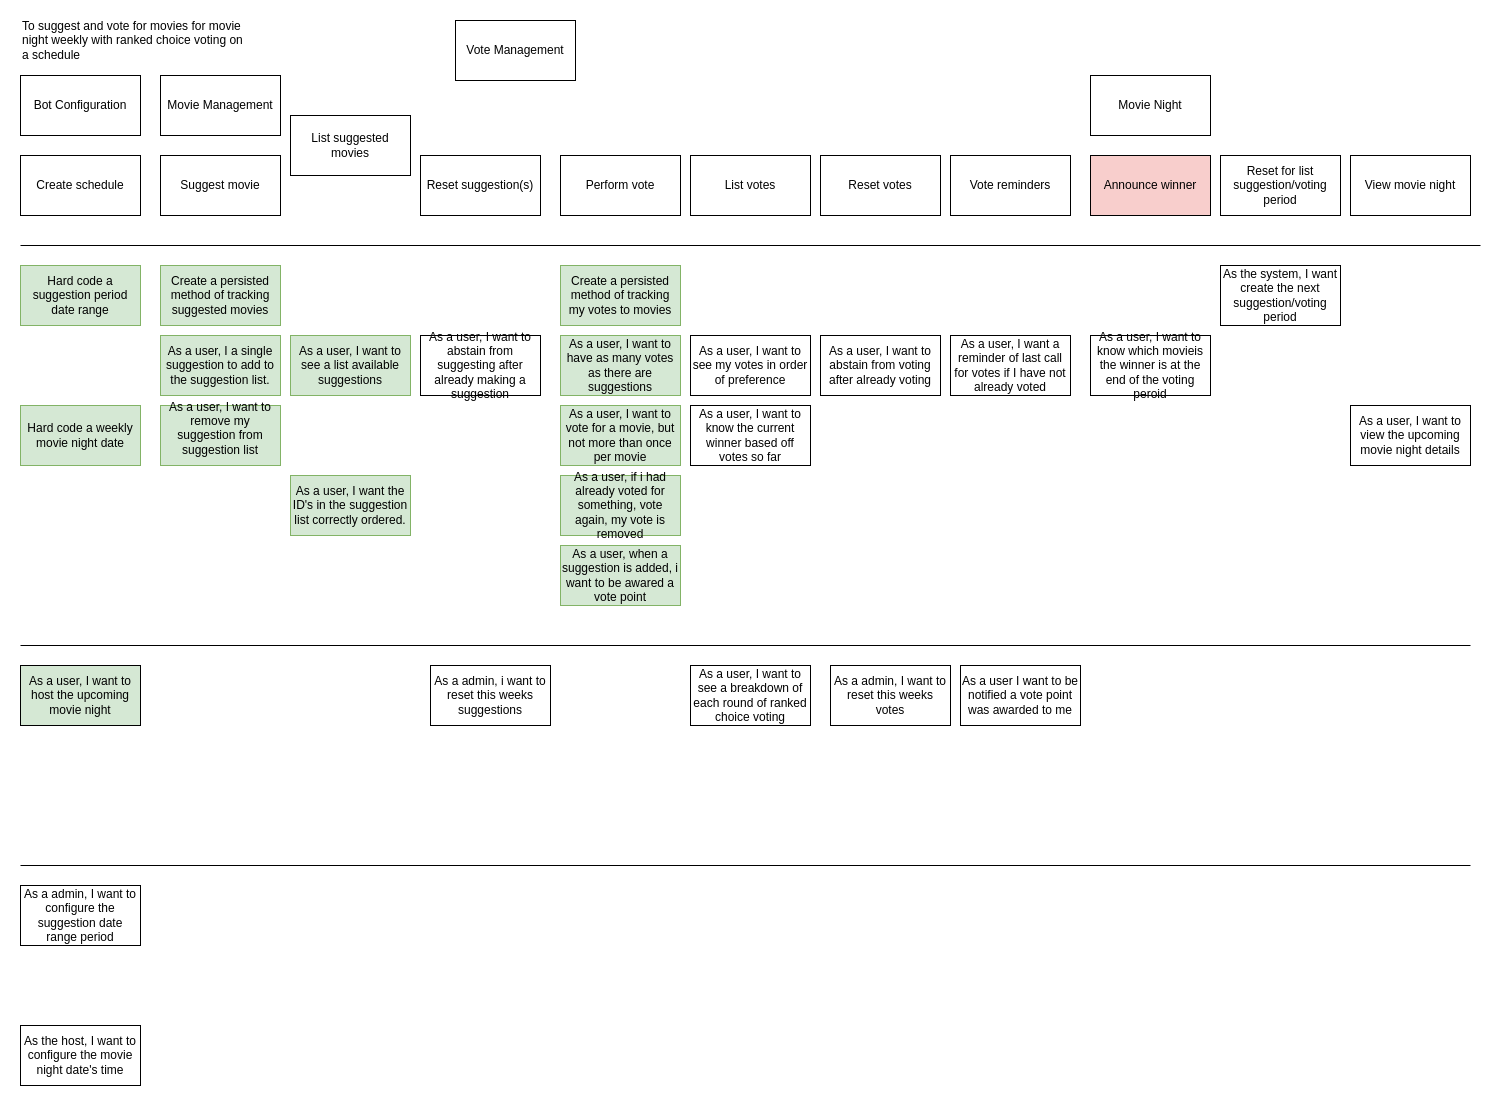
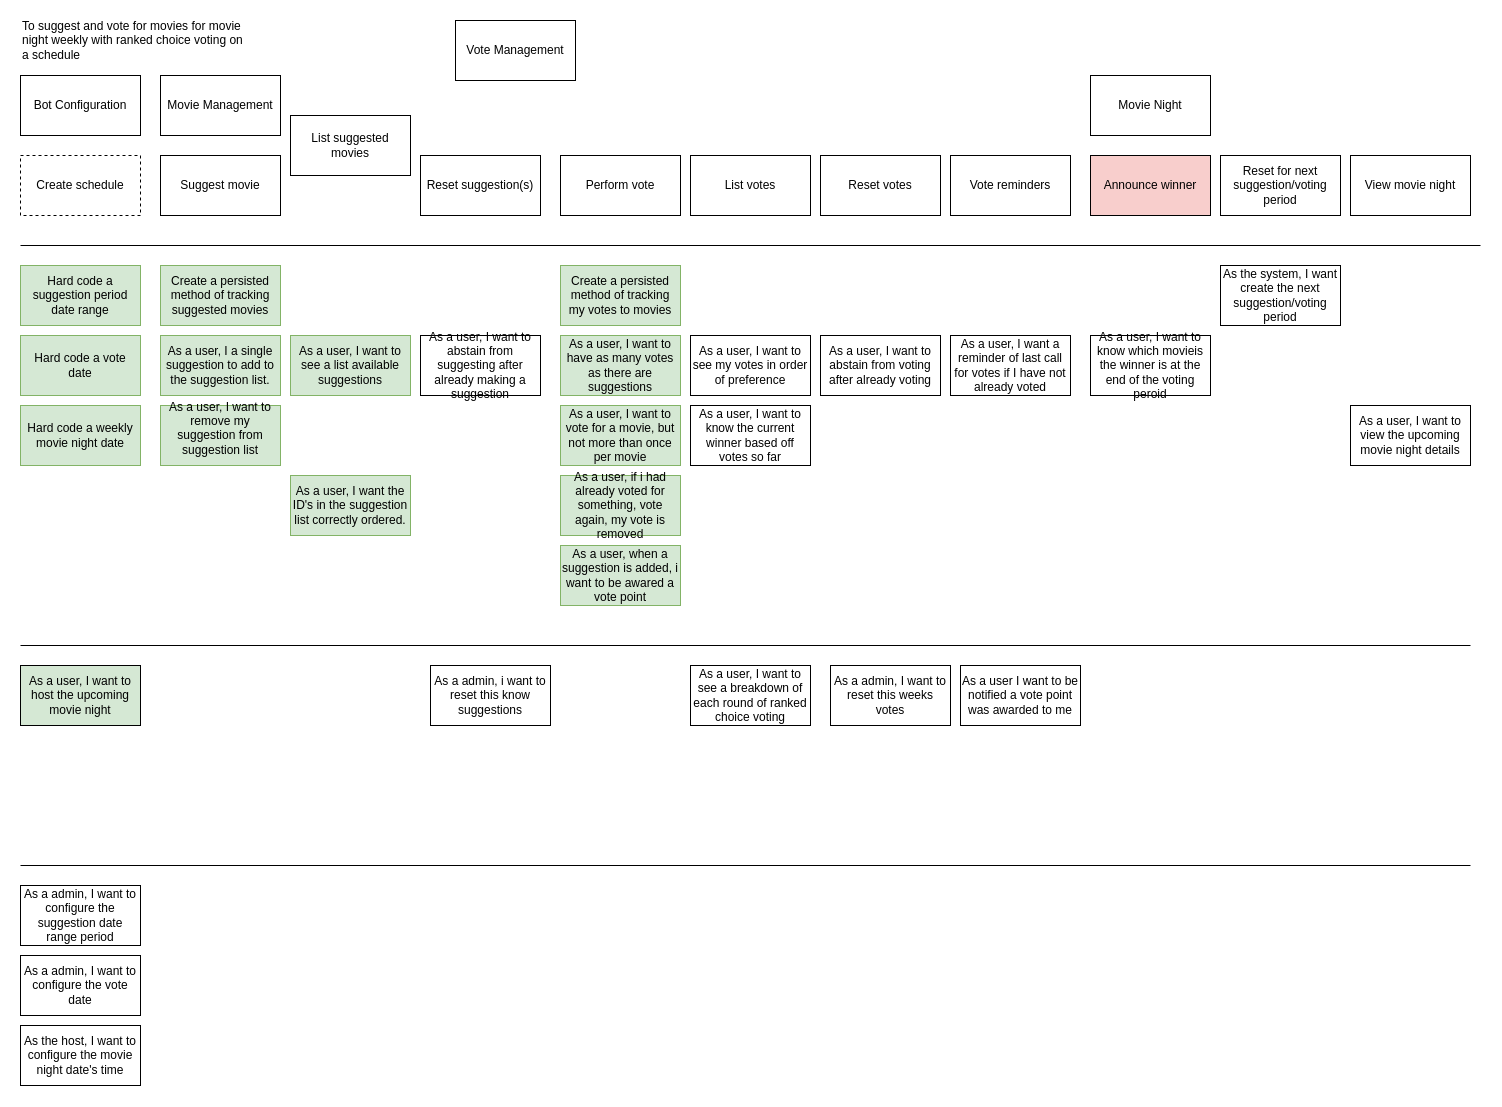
node "Create schedule": style solid -> dashed
node "Reset for list suggestion/voting period": label "Reset for list suggestion/voting period" -> "Reset for next suggestion/voting period"
node "Hard code a vote date": added
node "As a admin, i want to reset this weeks suggestions": label "As a admin, i want to reset this weeks suggestions" -> "As a admin, i want to reset this know suggestions"
node "As a admin, I want to configure the vote date": added
